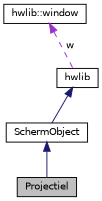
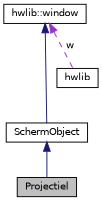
edge "SchermObject" -> "hwlib": now "SchermObject" -> "hwlib::window"
